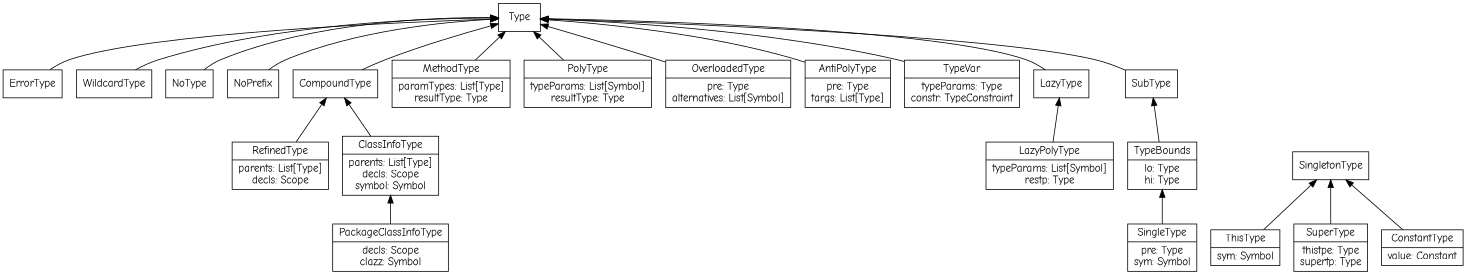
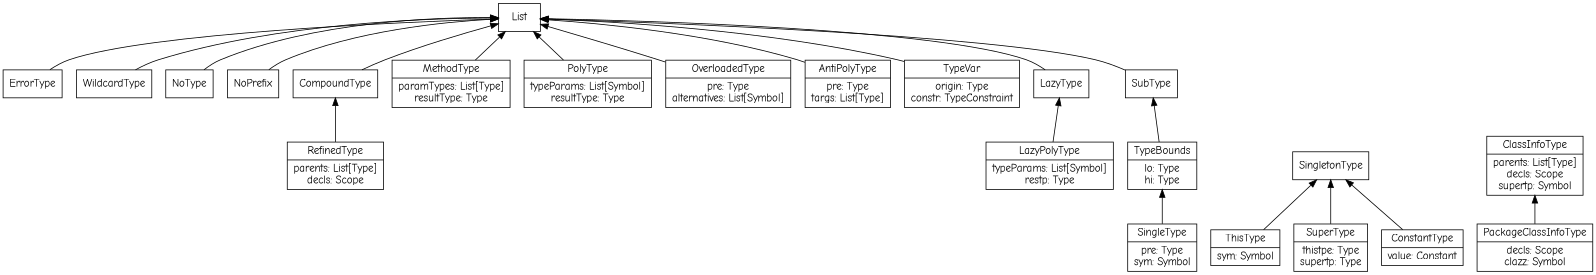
node "Type": label "Type" -> "List"
node "TypeVar": text "typeParams: Type" -> "origin: Type"
edge "ClassInfoType" -> "CompoundType": removed
node "ClassInfoType": text "symbol: Symbol" -> "supertp: Symbol"
